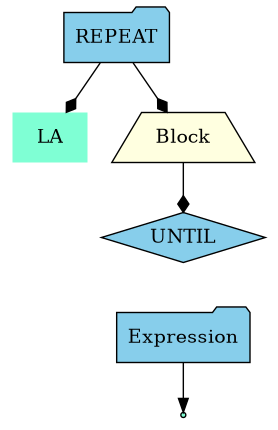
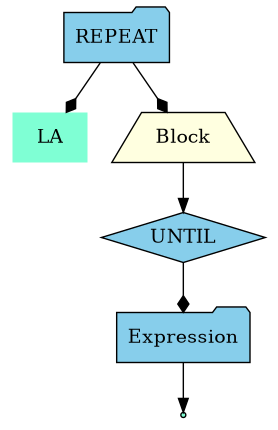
edge "Block" -> "UNTIL": arrowhead diamond -> normal
edge "UNTIL" -> "Expression": added
